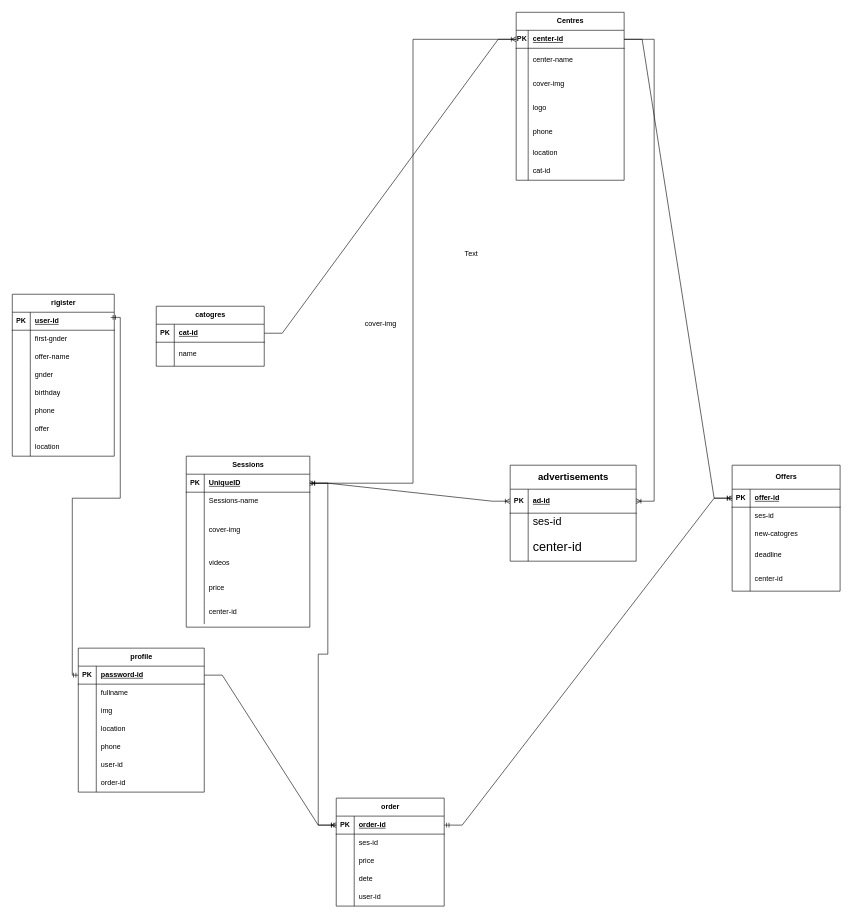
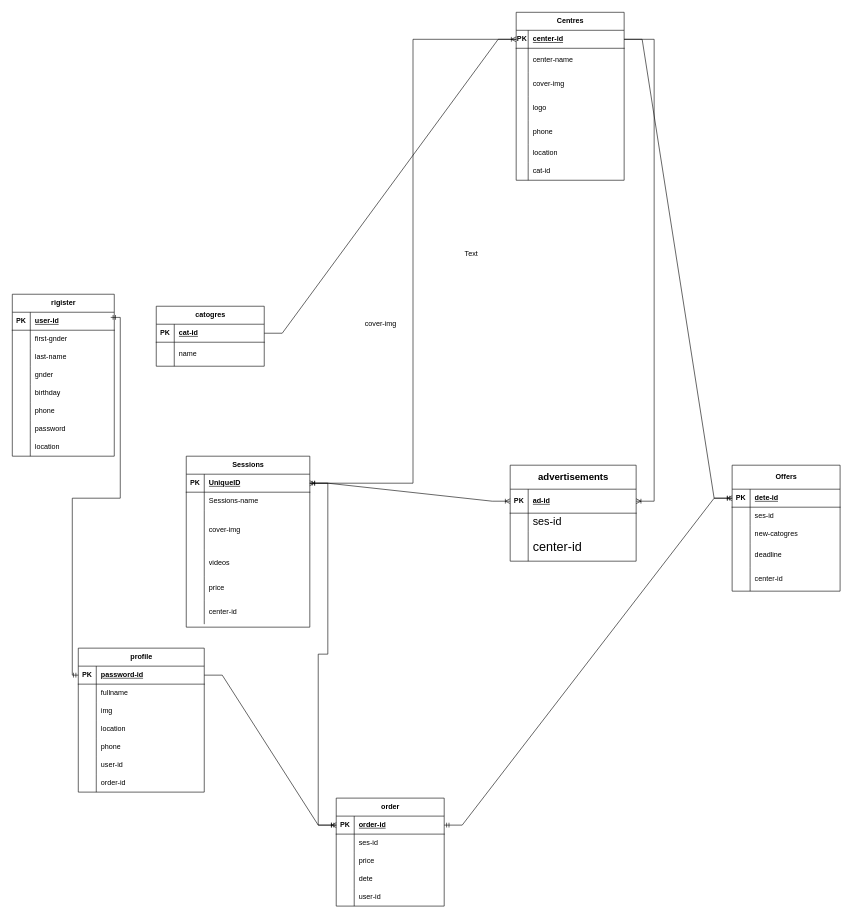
node "offer-name": label "offer-name" -> "last-name"
node "offer": label "offer" -> "password"
node "offer-id": label "offer-id" -> "dete-id"
